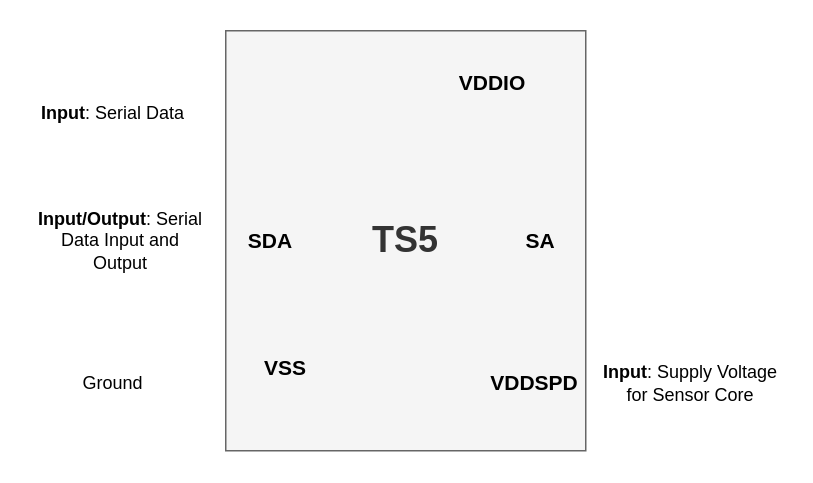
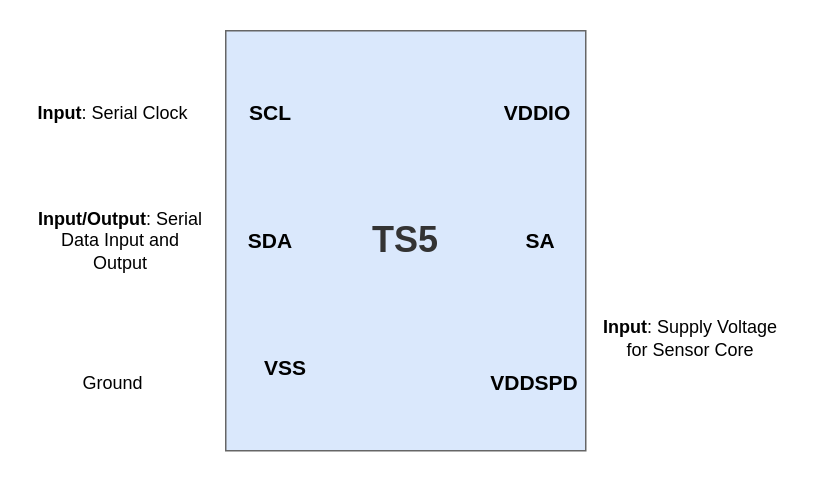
node "VDDIO": moved (493, 83) -> (538, 113)
node "Input: Serial Data": label "Input: Serial Data" -> "Input: Serial Clock"
node "SCL": added
node "TS5": fillcolor #f5f5f5 -> #dae8fc
node "Input: Supply Voltage for Sensor Core": moved (691, 383) -> (691, 338)
